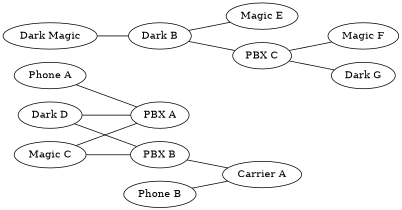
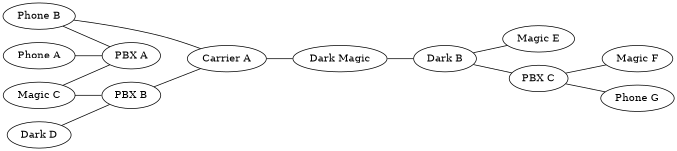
edge "Carrier A" -- "Dark Magic": added
node "Dark G": label "Dark G" -> "Phone G"
edge "Dark D" -- "PBX A": now "Phone B" -- "PBX A"
